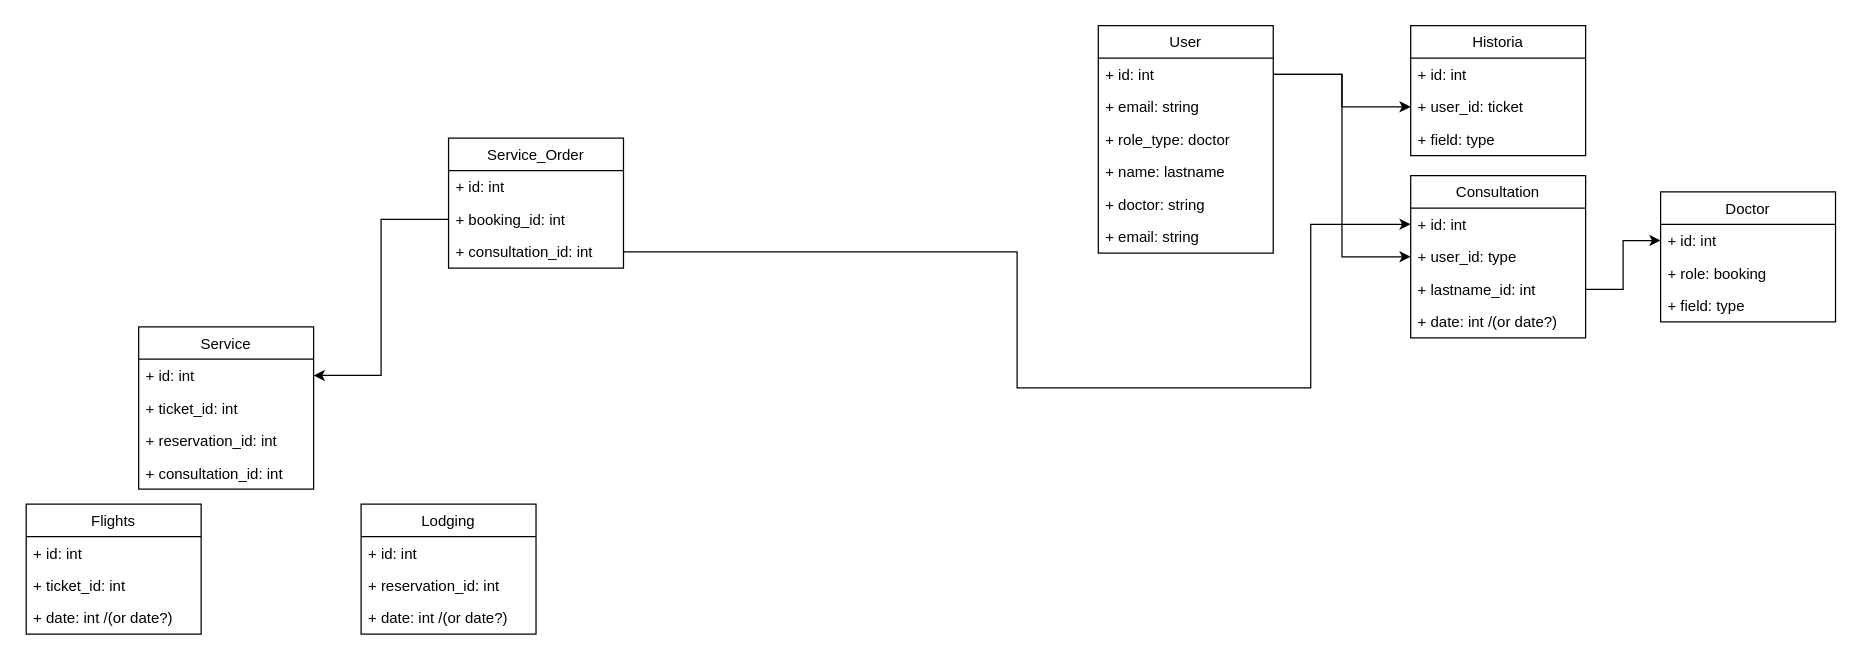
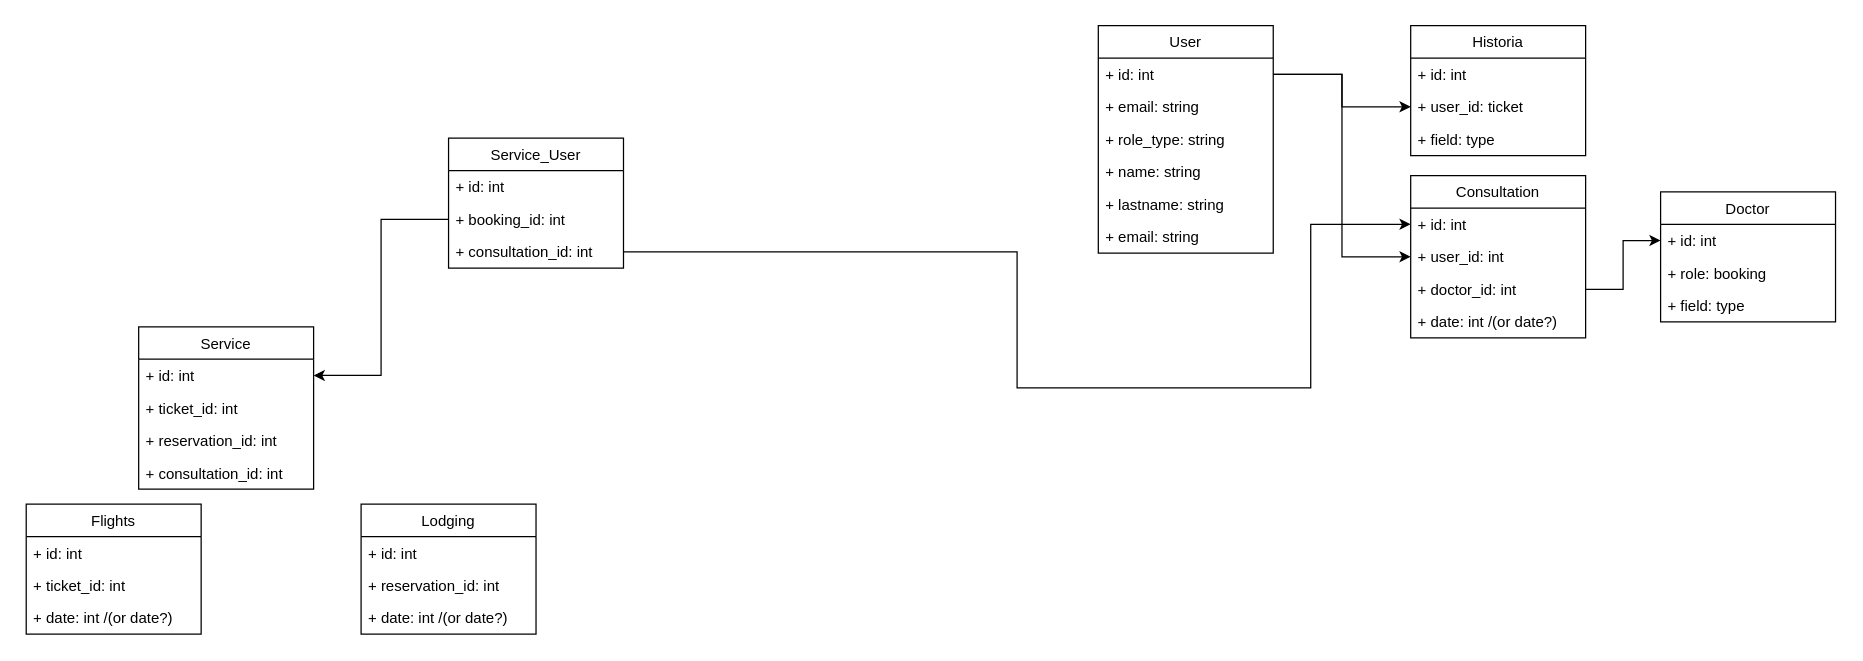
node "+ role_type: doctor": label "+ role_type: doctor" -> "+ role_type: string"
node "Service_Order": label "Service_Order" -> "Service_User"
node "+ name: lastname": label "+ name: lastname" -> "+ name: string"
node "+ doctor: string": label "+ doctor: string" -> "+ lastname: string"
node "+ user_id: type": label "+ user_id: type" -> "+ user_id: int"
node "+ lastname_id: int": label "+ lastname_id: int" -> "+ doctor_id: int"
